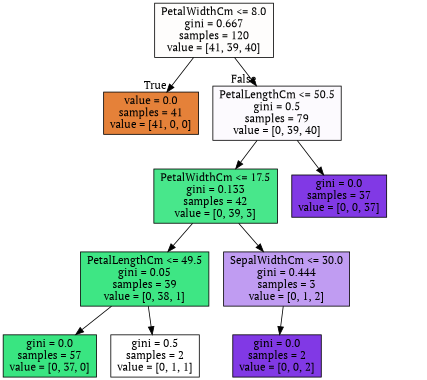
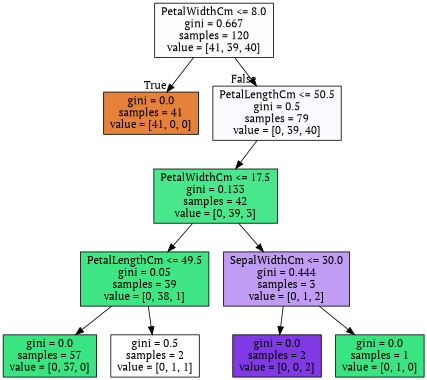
node "value = 0.0 samples = 41 value = [41, 0, 0]": label "value = 0.0 samples = 41 value = [41, 0, 0]" -> "gini = 0.0 samples = 41 value = [41, 0, 0]"
node "gini = 0.0 samples = 37 value = [0, 0, 37]": removed
node "gini = 0.0 samples = 1 value = [0, 1, 0]": added
